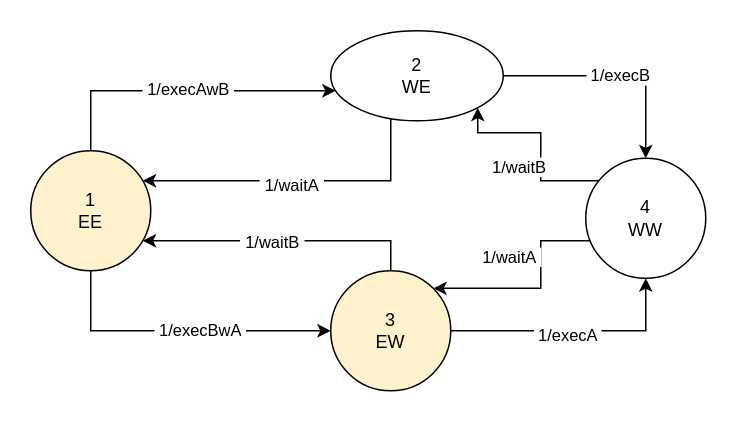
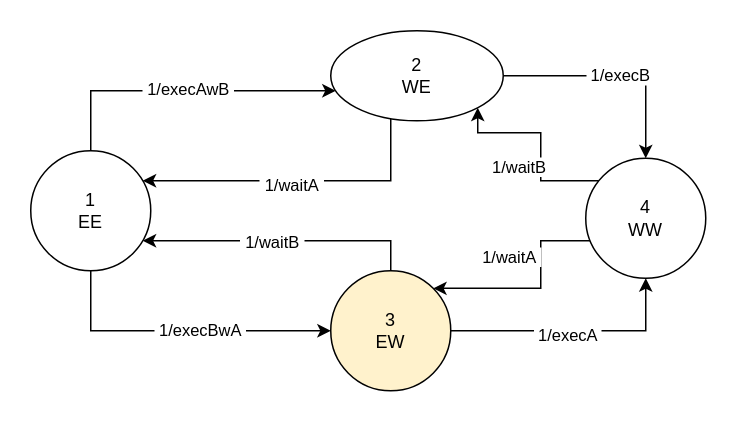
node "1 EE": fillcolor #fff2cc -> #ffffff
